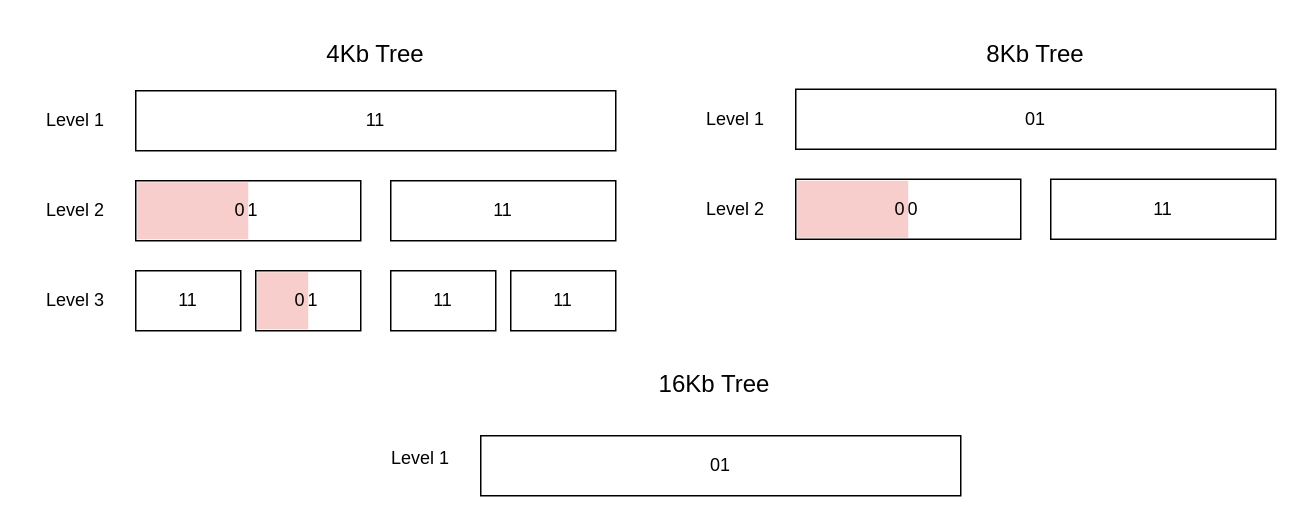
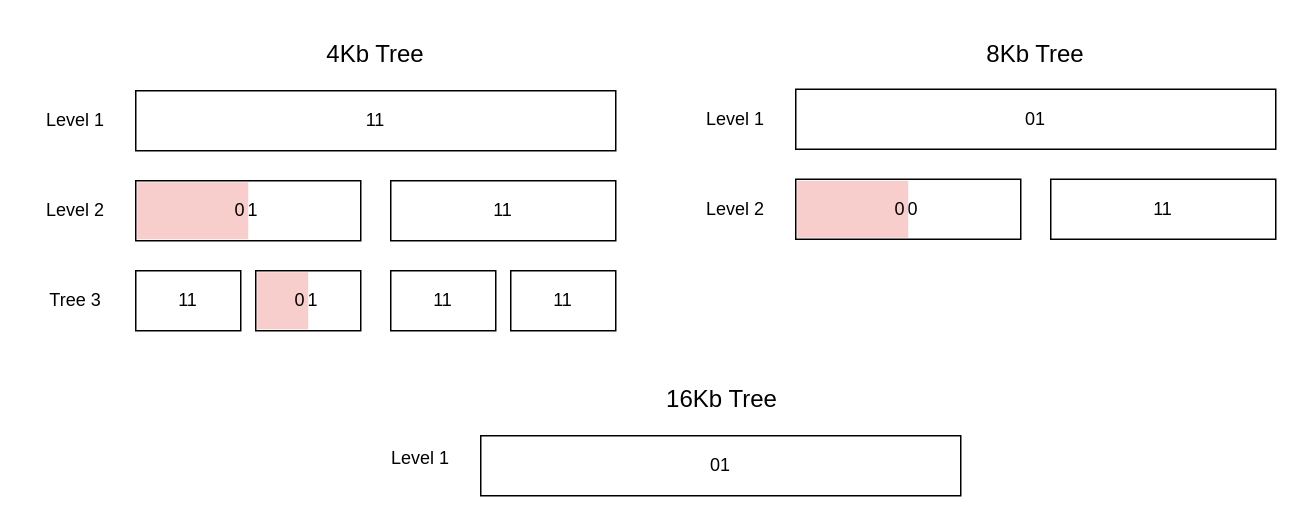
node "Level 3": label "Level 3" -> "Tree 3"
node "16Kb Tree": moved (715, 383) -> (722, 398)
